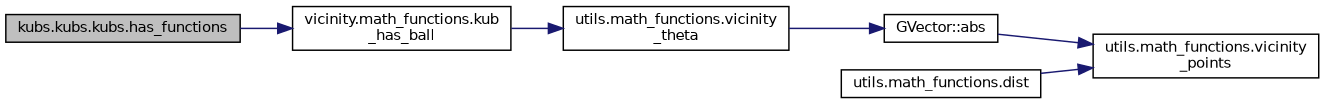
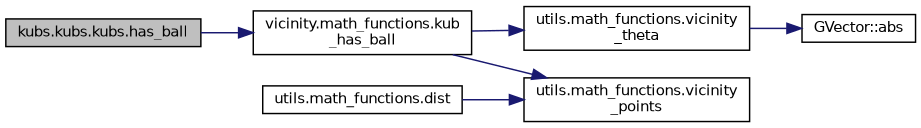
node "kubs.kubs.kubs.has_functions": label "kubs.kubs.kubs.has_functions" -> "kubs.kubs.kubs.has_ball"
edge "GVector::abs" -> "utils.math_functions.vicinity _points": now "vicinity.math_functions.kub _has_ball" -> "utils.math_functions.vicinity _points"
